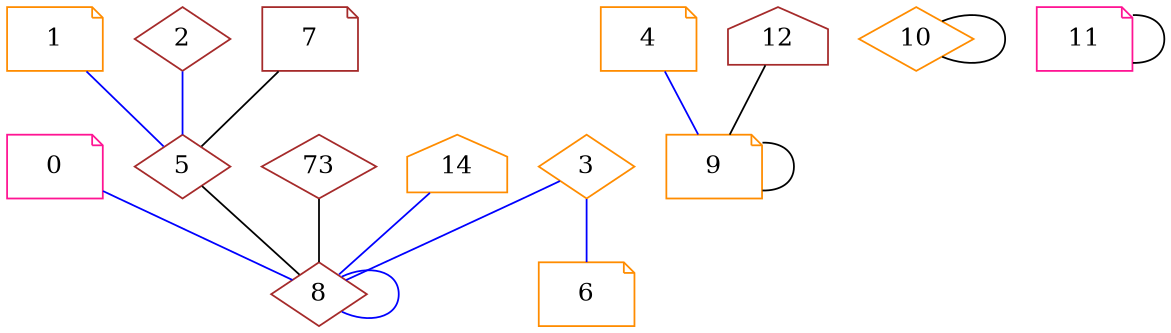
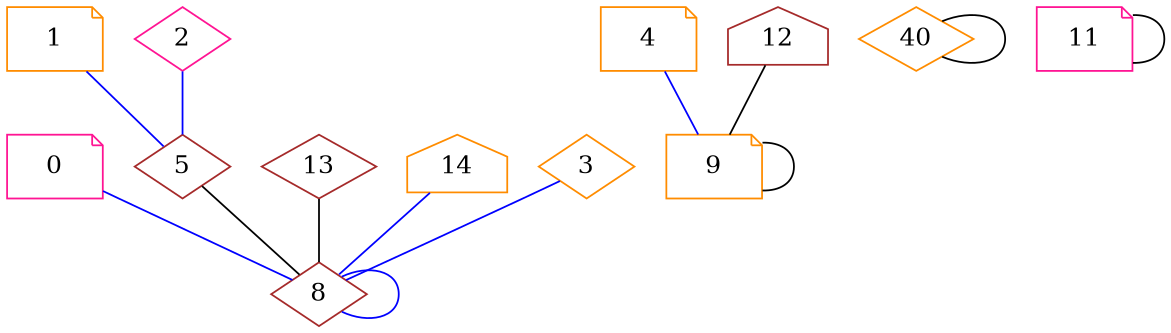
node "2": color brown -> deeppink
node "7": removed
node "10": label "10" -> "40"
node "73": label "73" -> "13"
node "6": removed
